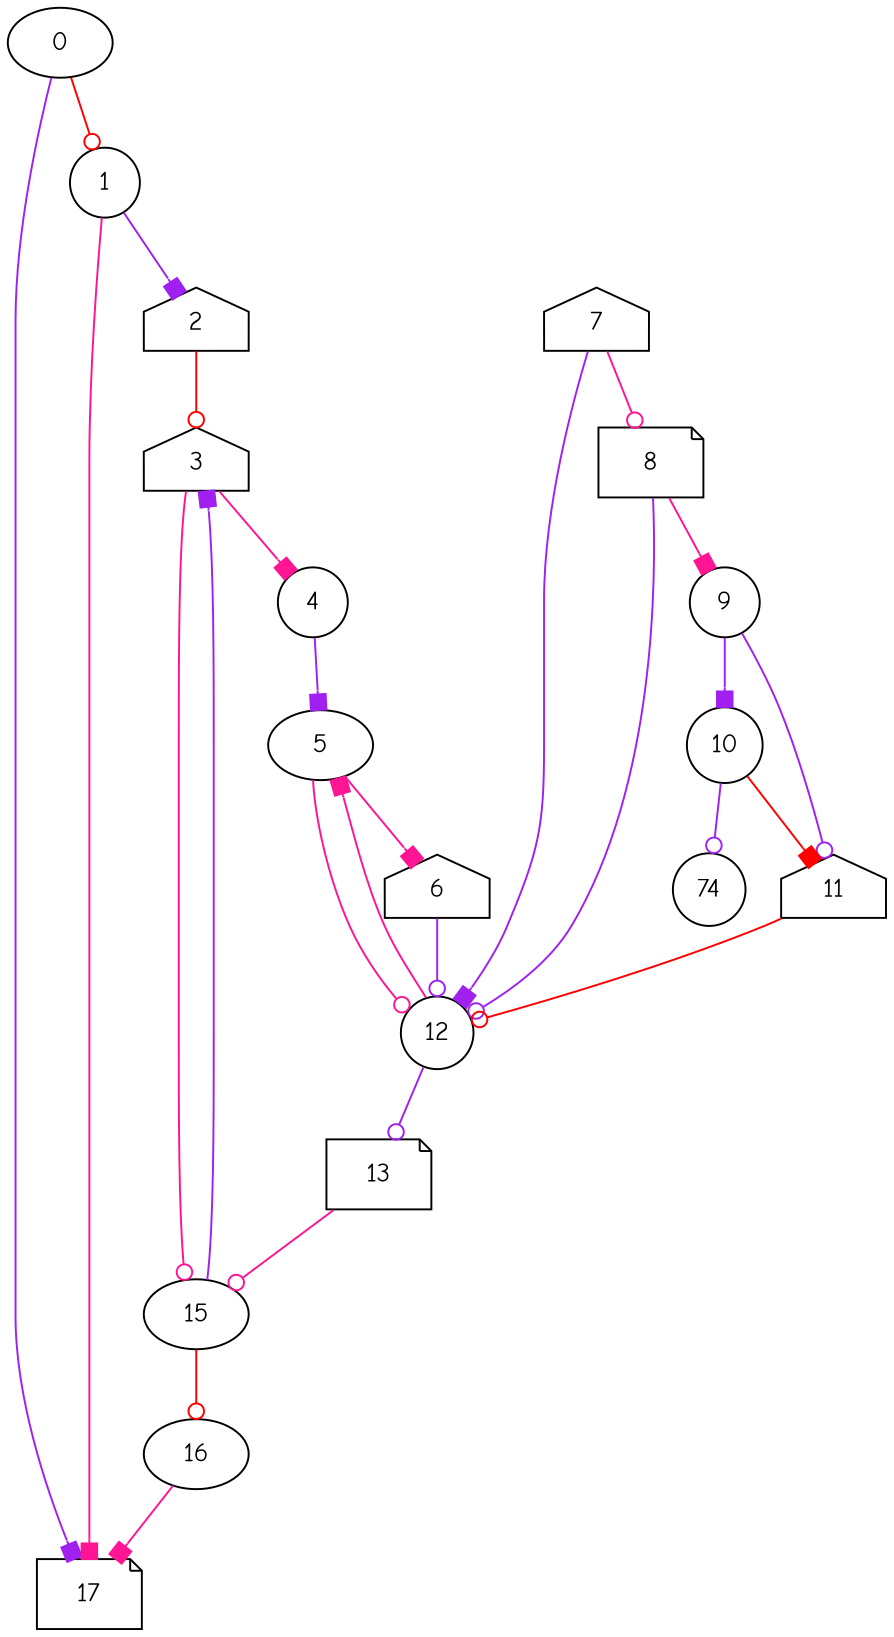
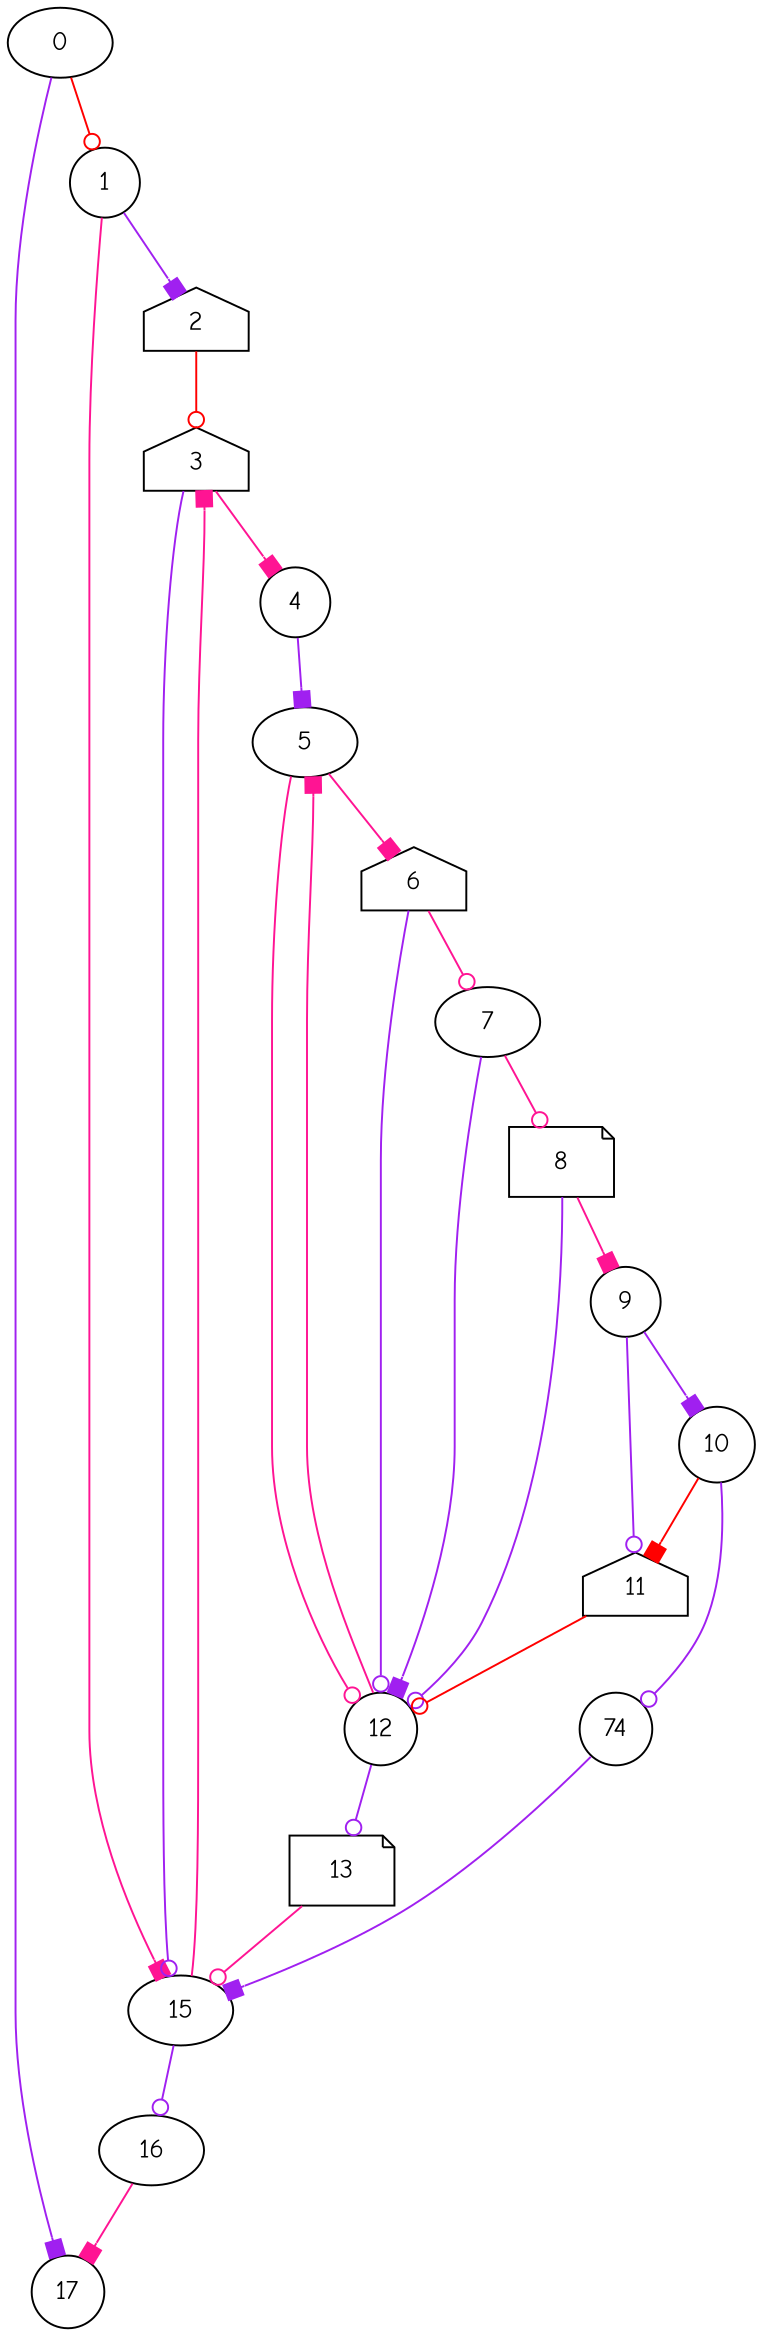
node "7": shape house -> ellipse
edge "1" -> "17": now "1" -> "15"
edge "3" -> "15": color deeppink -> purple
edge "15" -> "3": color purple -> deeppink
edge "6" -> "7": added
edge "15" -> "16": color red -> purple
node "17": shape note -> circle
edge "74" -> "15": added
